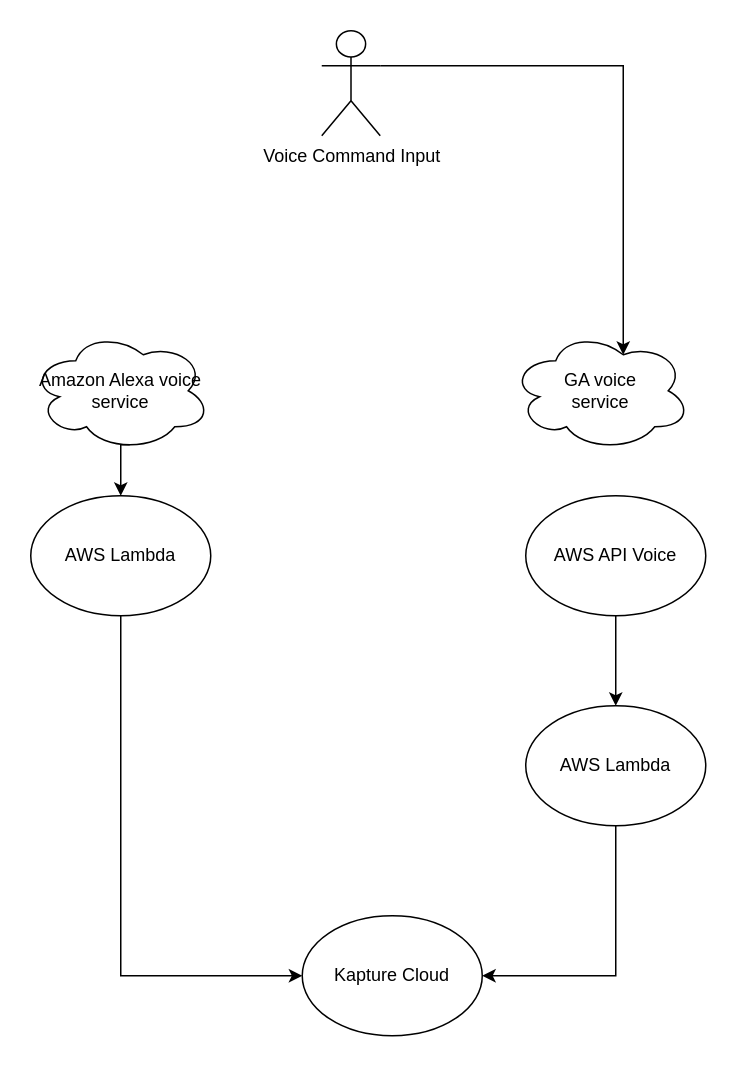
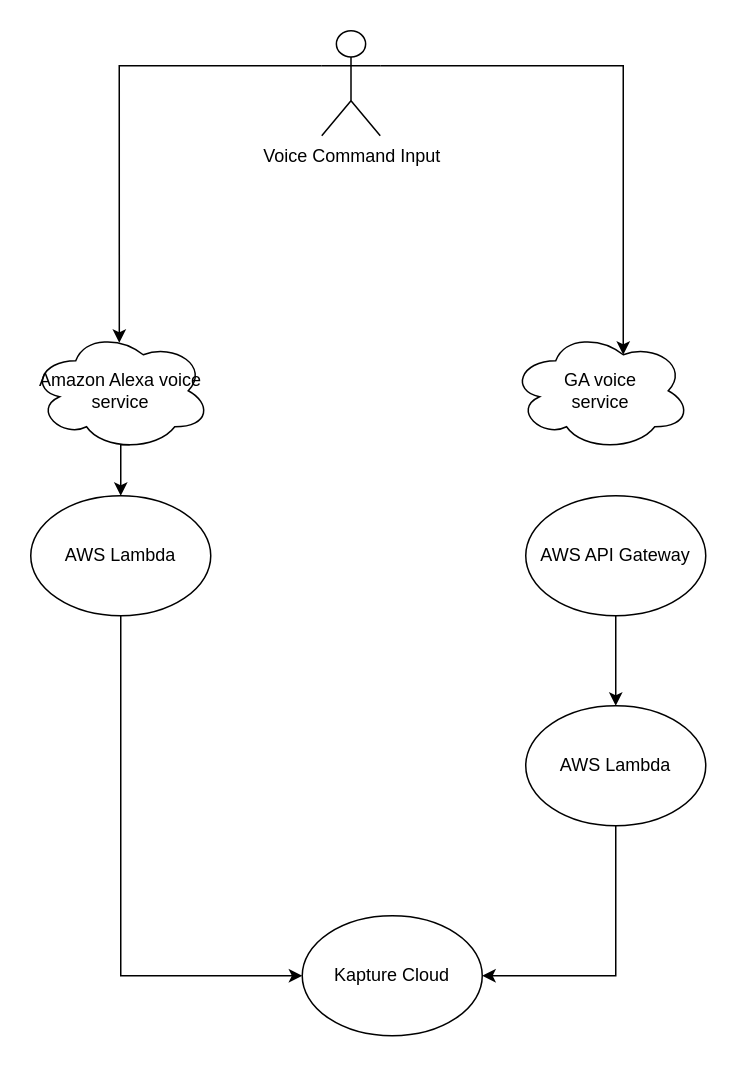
edge "Voice Command Input" -> "Amazon Alexa voice service": added
node "AWS API Voice": label "AWS API Voice" -> "AWS API Gateway"
